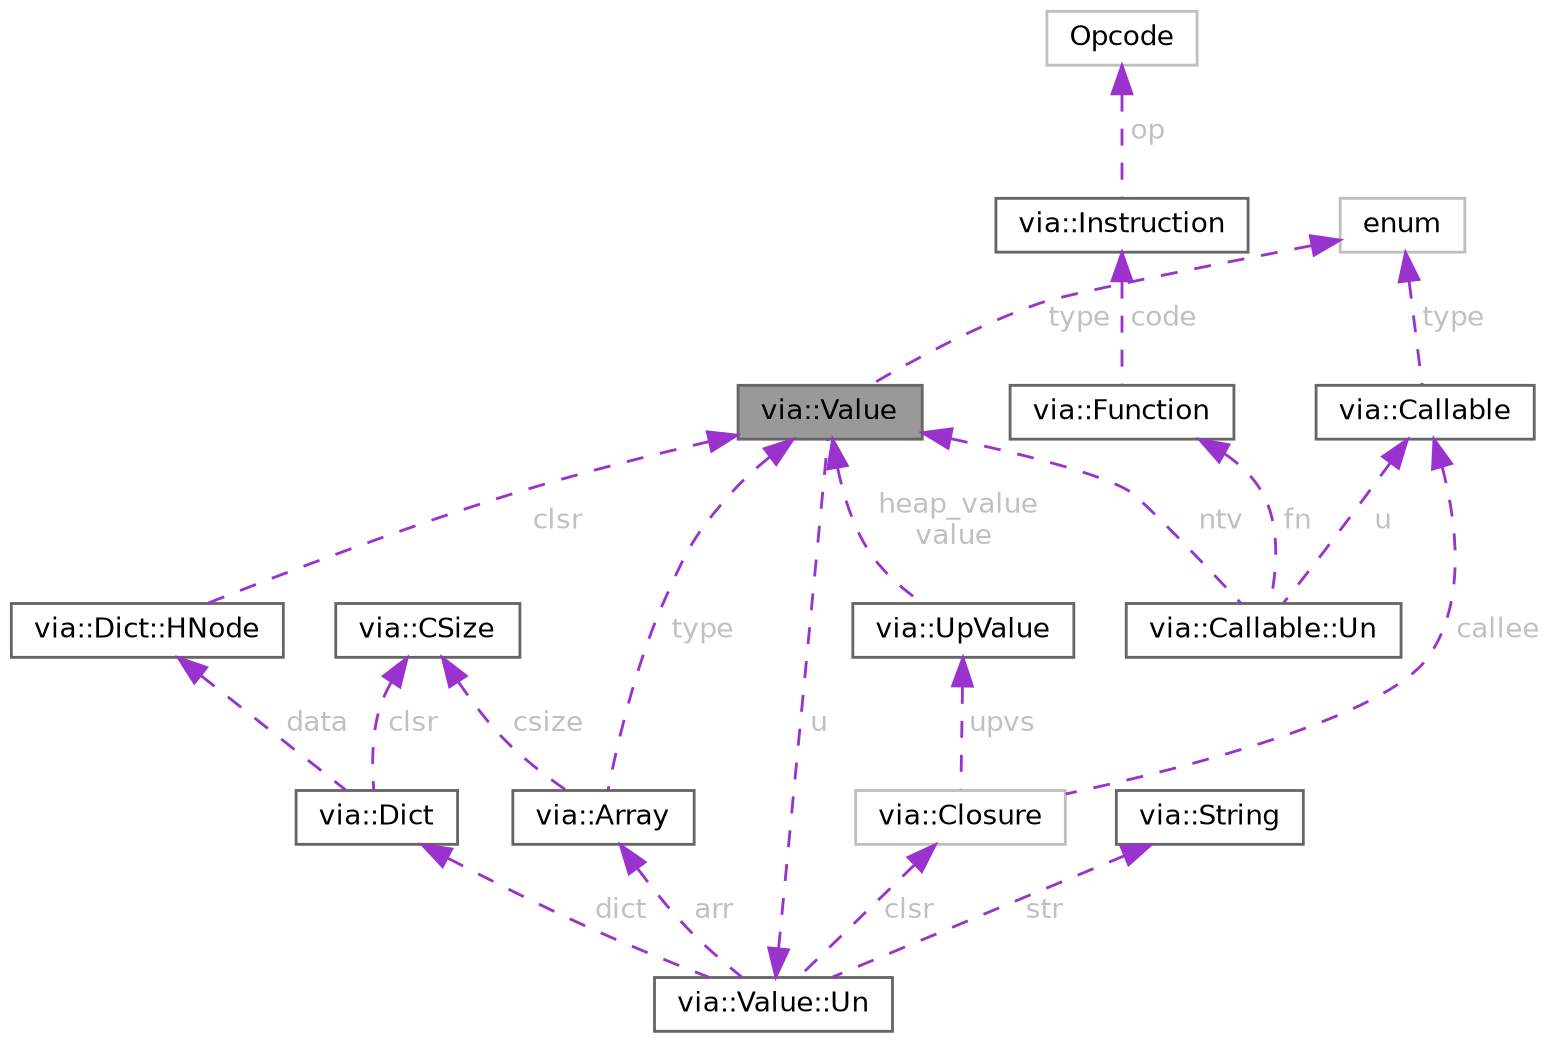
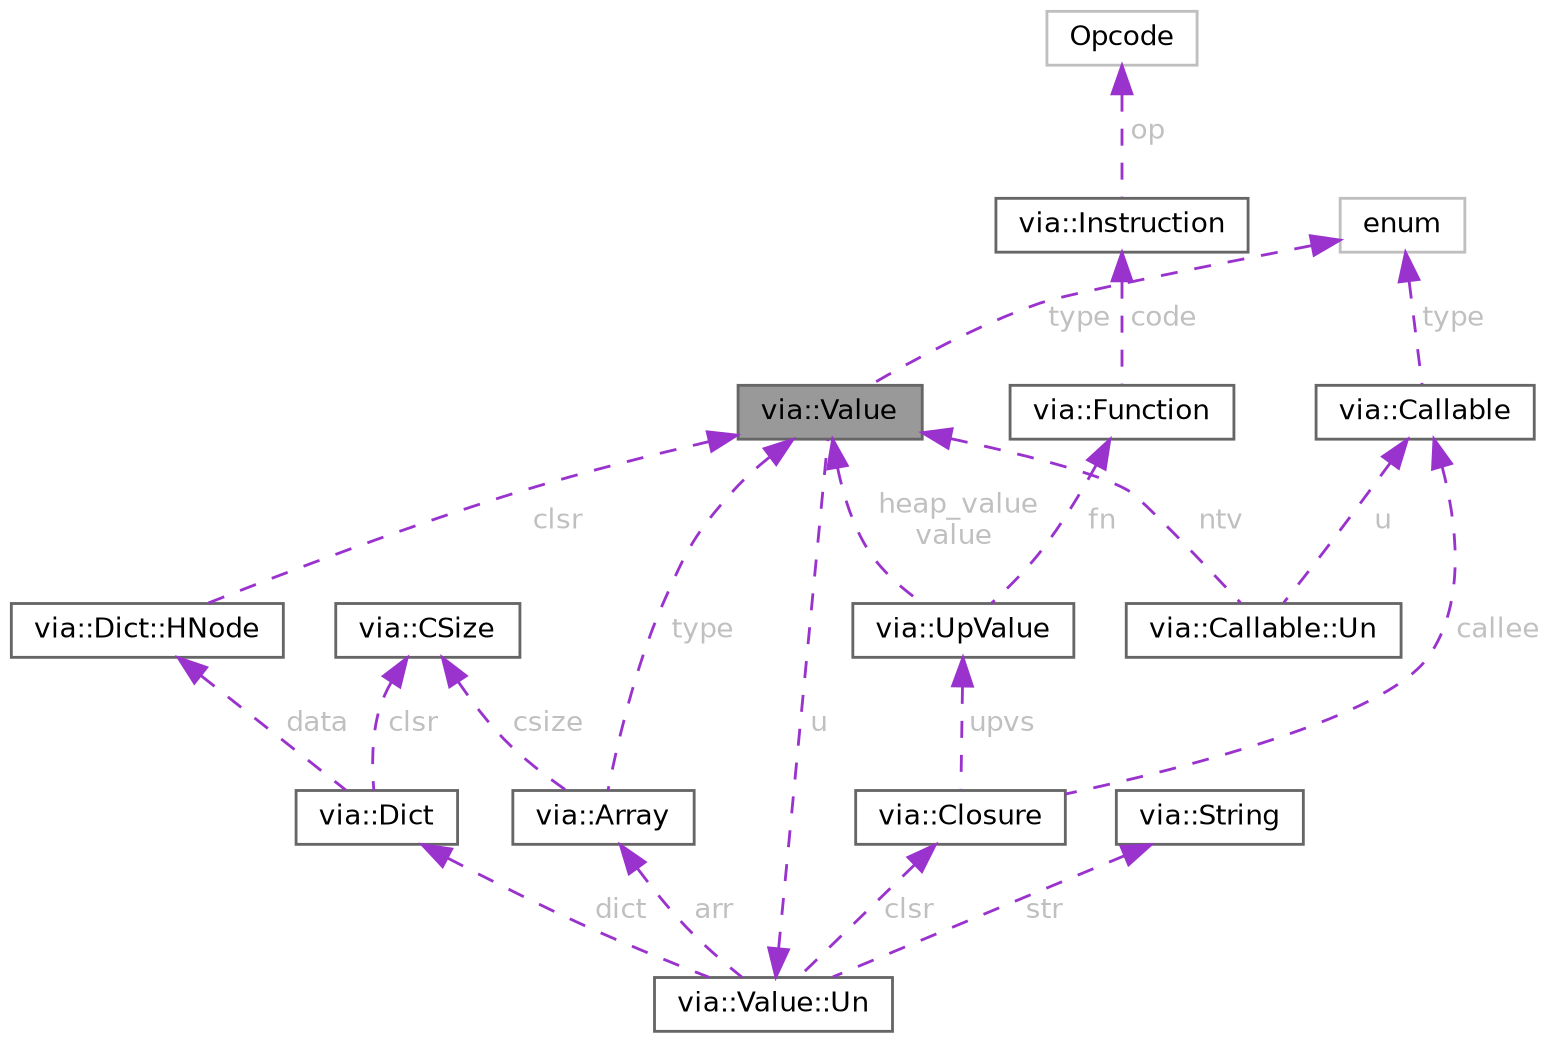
edge "via::Callable::Un" -> "via::Function": now "via::UpValue" -> "via::Function"
node "via::Closure": color grey75 -> gray40
